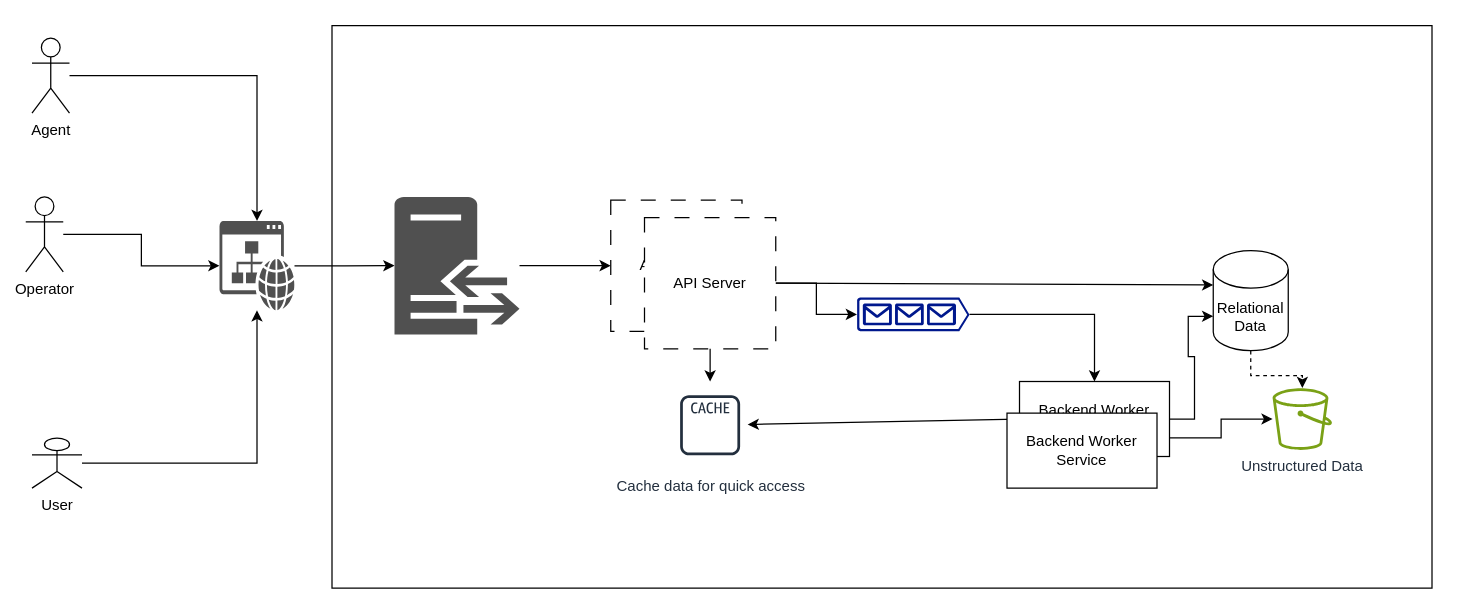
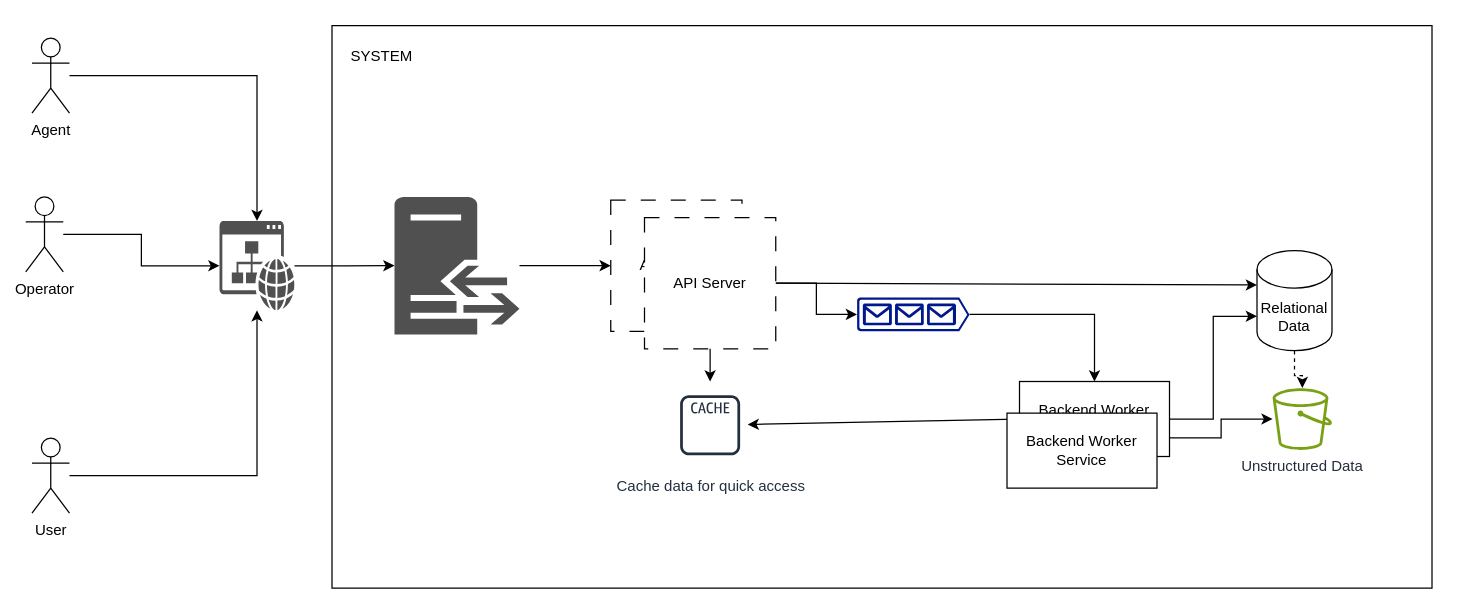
node "SYSTEM": added
node "Relational Data": moved (1251, 301) -> (1294, 301)
node "User": size 50x50 -> 38x75
